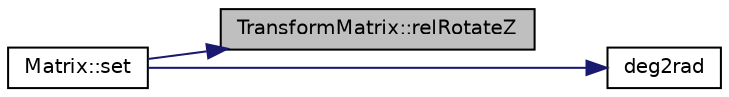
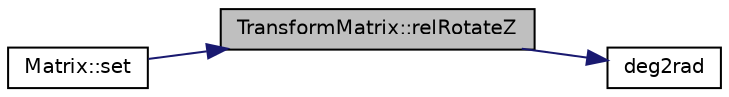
edge "Matrix::set" -> "deg2rad": now "TransformMatrix::relRotateZ" -> "deg2rad"
